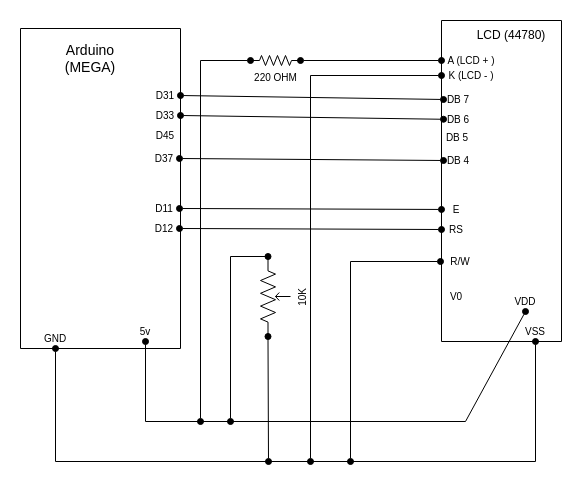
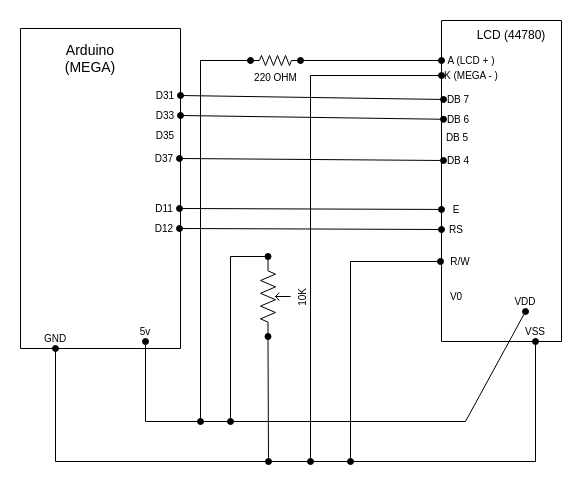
node "K (LCD - )": label "K (LCD - )" -> "K (MEGA - )"
node "D45": label "D45" -> "D35"
